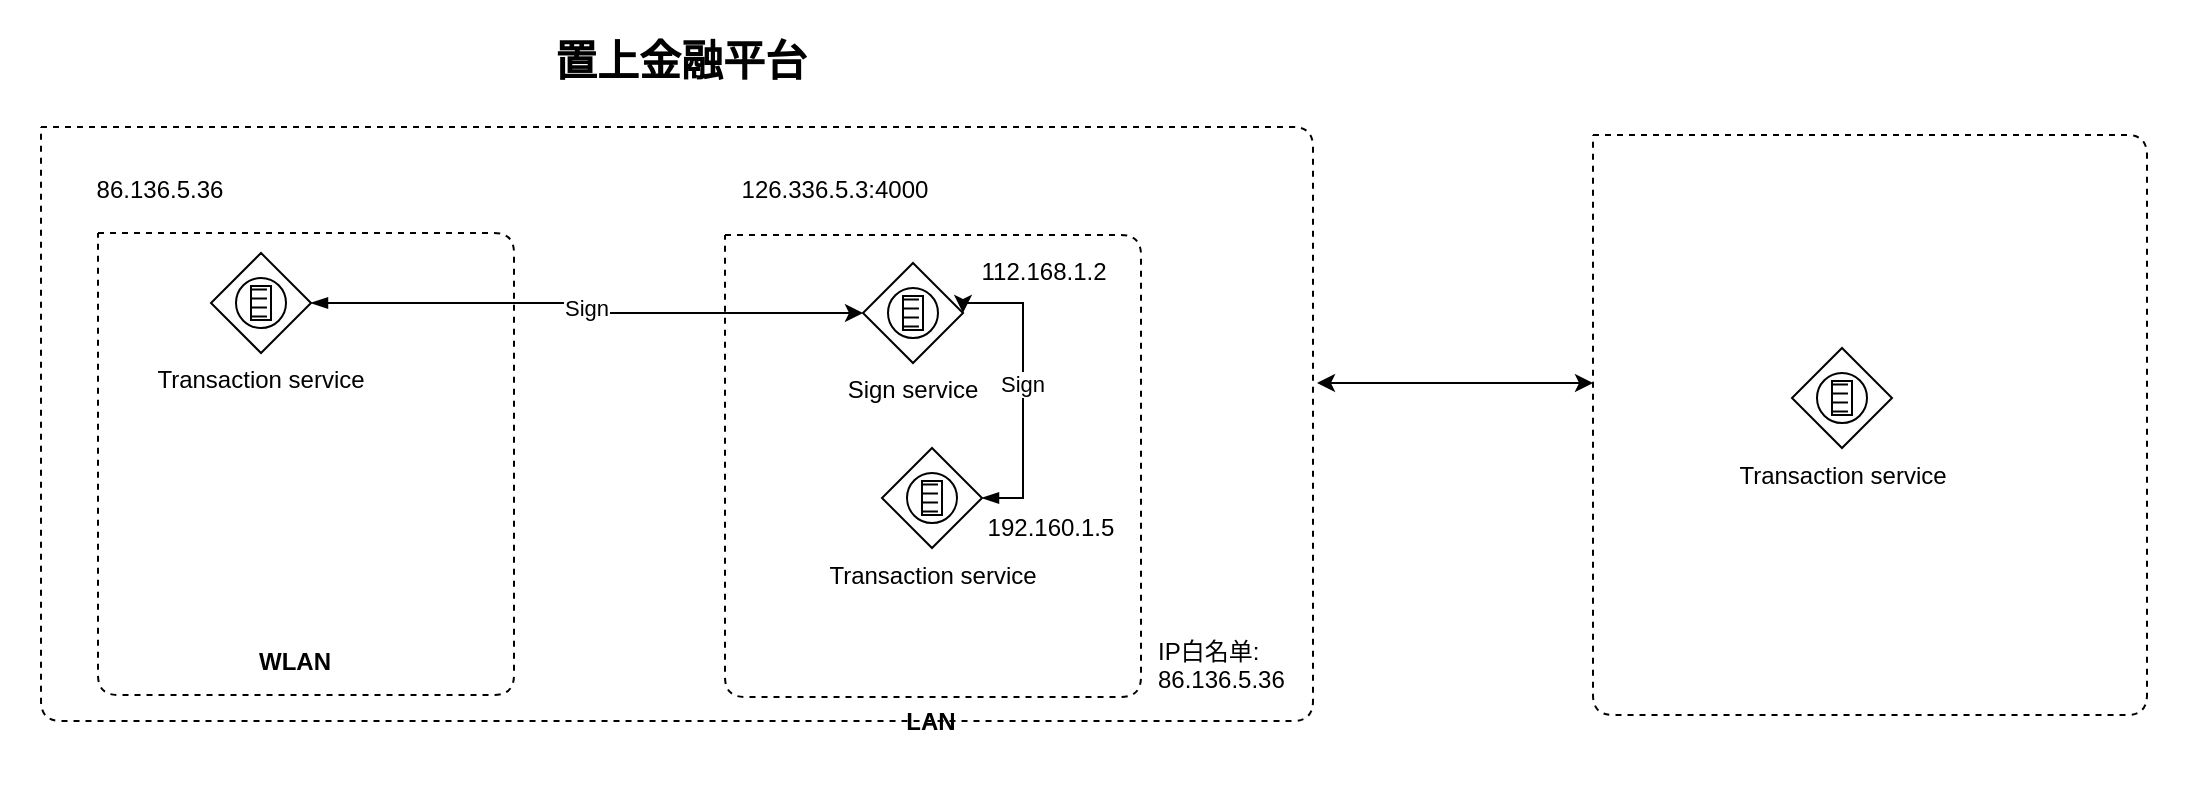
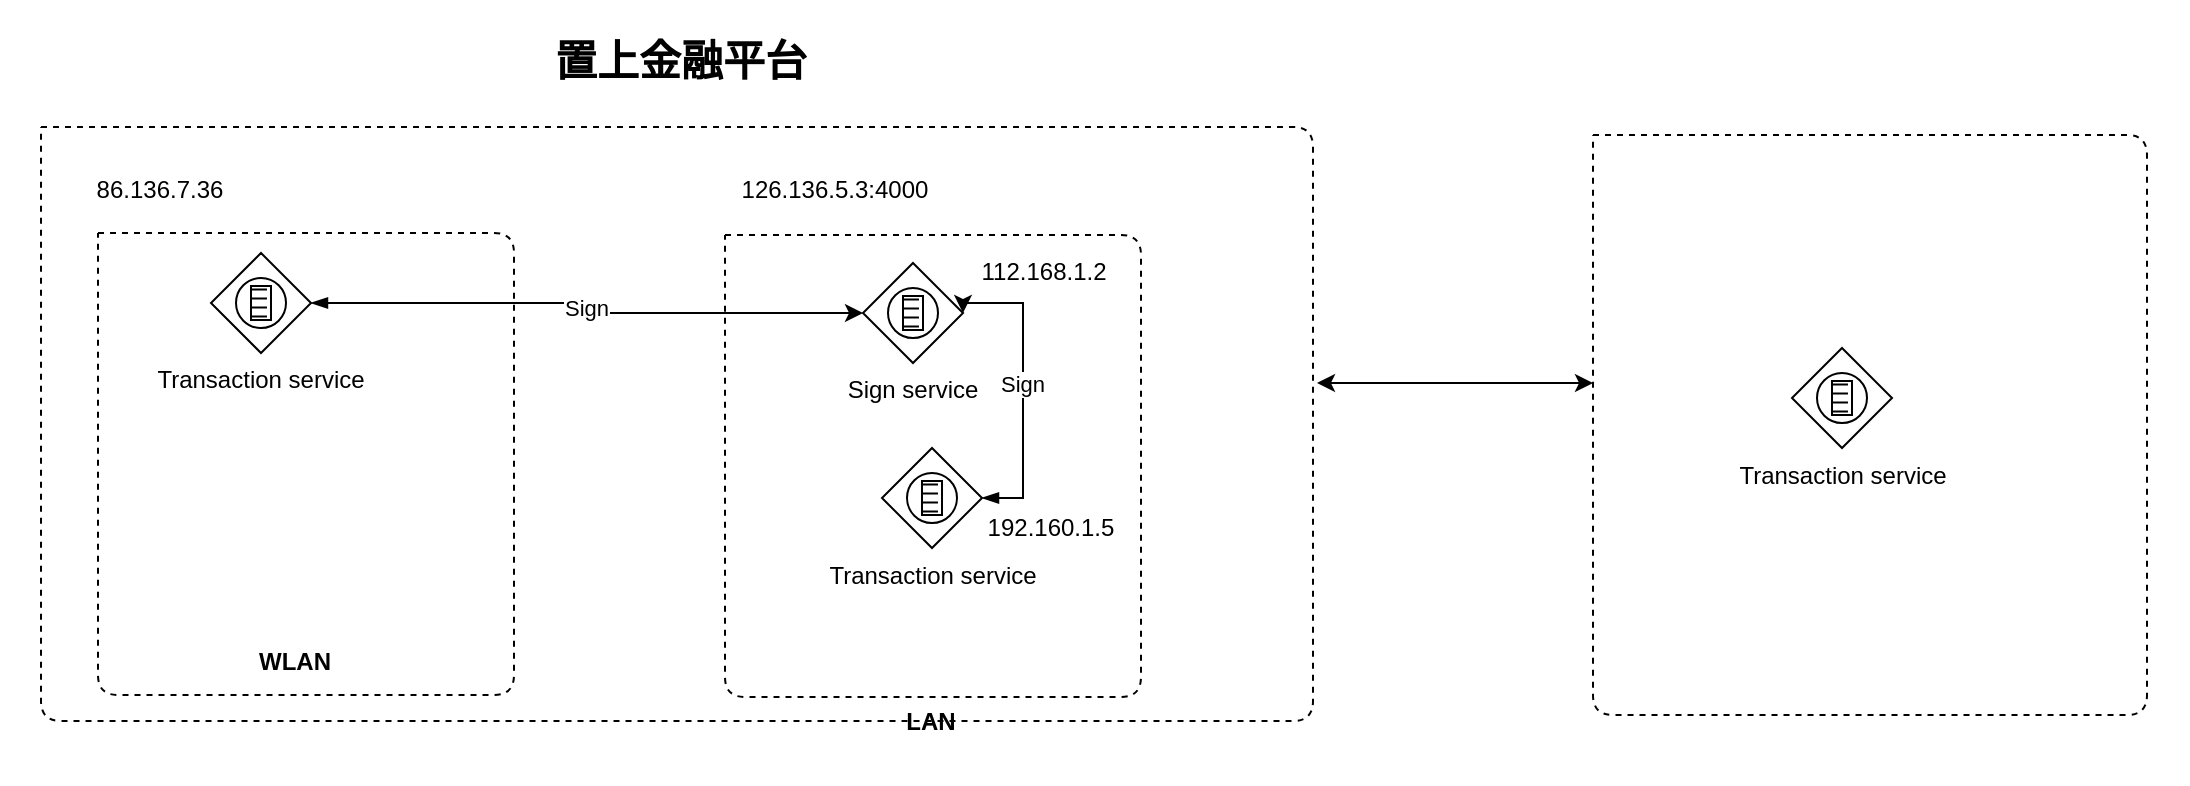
node "86.136.5.36": label "86.136.5.36" -> "86.136.7.36"
node "126.336.5.3:4000": label "126.336.5.3:4000" -> "126.136.5.3:4000"
node "IP白名单: 86.136.5.36": removed
